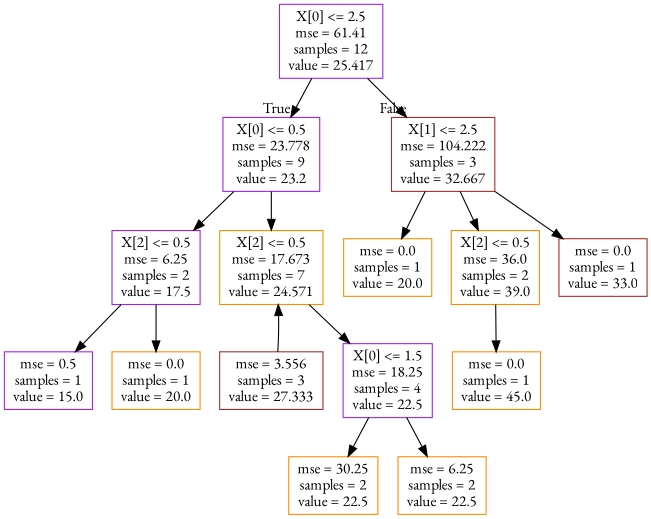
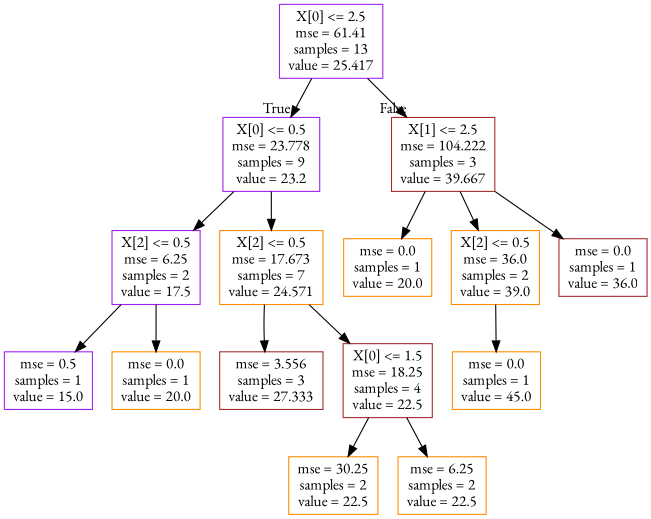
node "X[0] <= 2.5 mse = 61.41 samples = 12 value = 25.417": label "X[0] <= 2.5 mse = 61.41 samples = 12 value = 25.417" -> "X[0] <= 2.5 mse = 61.41 samples = 13 value = 25.417"
node "X[1] <= 2.5 mse = 104.222 samples = 3 value = 32.667": label "X[1] <= 2.5 mse = 104.222 samples = 3 value = 32.667" -> "X[1] <= 2.5 mse = 104.222 samples = 3 value = 39.667"
node "mse = 0.0 samples = 1 value = 33.0": label "mse = 0.0 samples = 1 value = 33.0" -> "mse = 0.0 samples = 1 value = 36.0"
edge "mse = 3.556 samples = 3 value = 27.333" -> "X[2] <= 0.5 mse = 17.673 samples = 7 value = 24.571": reversed
node "X[0] <= 1.5 mse = 18.25 samples = 4 value = 22.5": color purple -> brown
